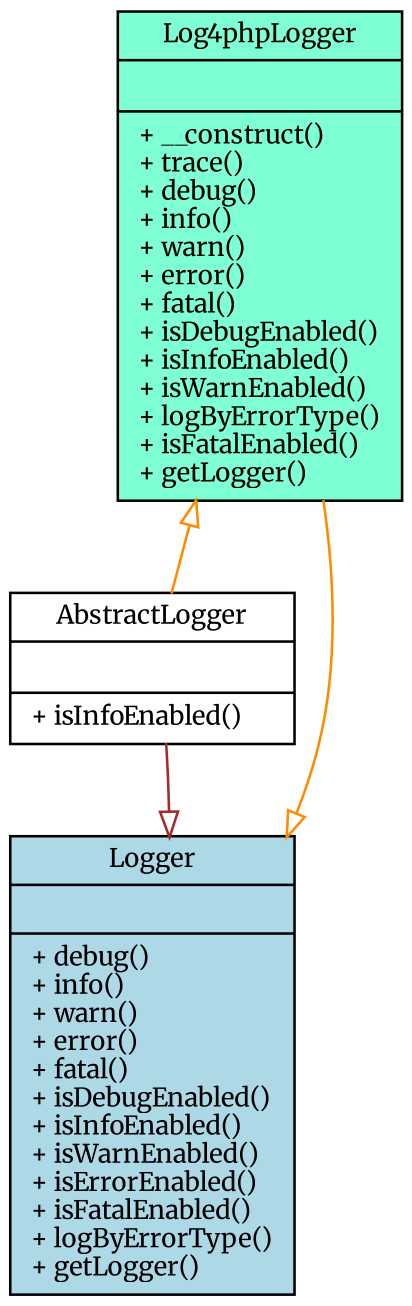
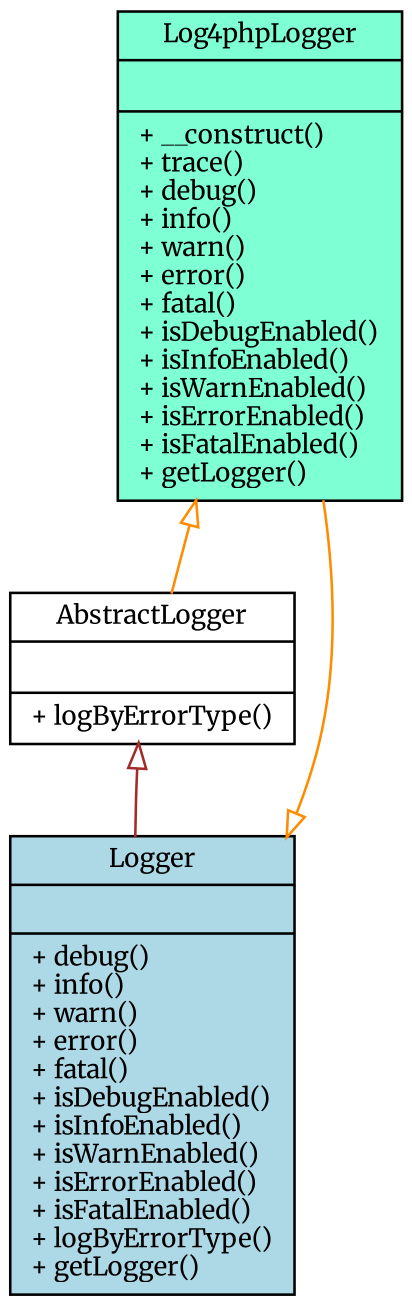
node "Log4phpLogger": text "+ logByErrorType()" -> "+ isErrorEnabled()"
node "AbstractLogger": text "+ isInfoEnabled()" -> "+ logByErrorType()"
edge "AbstractLogger" -> "Logger": reversed
